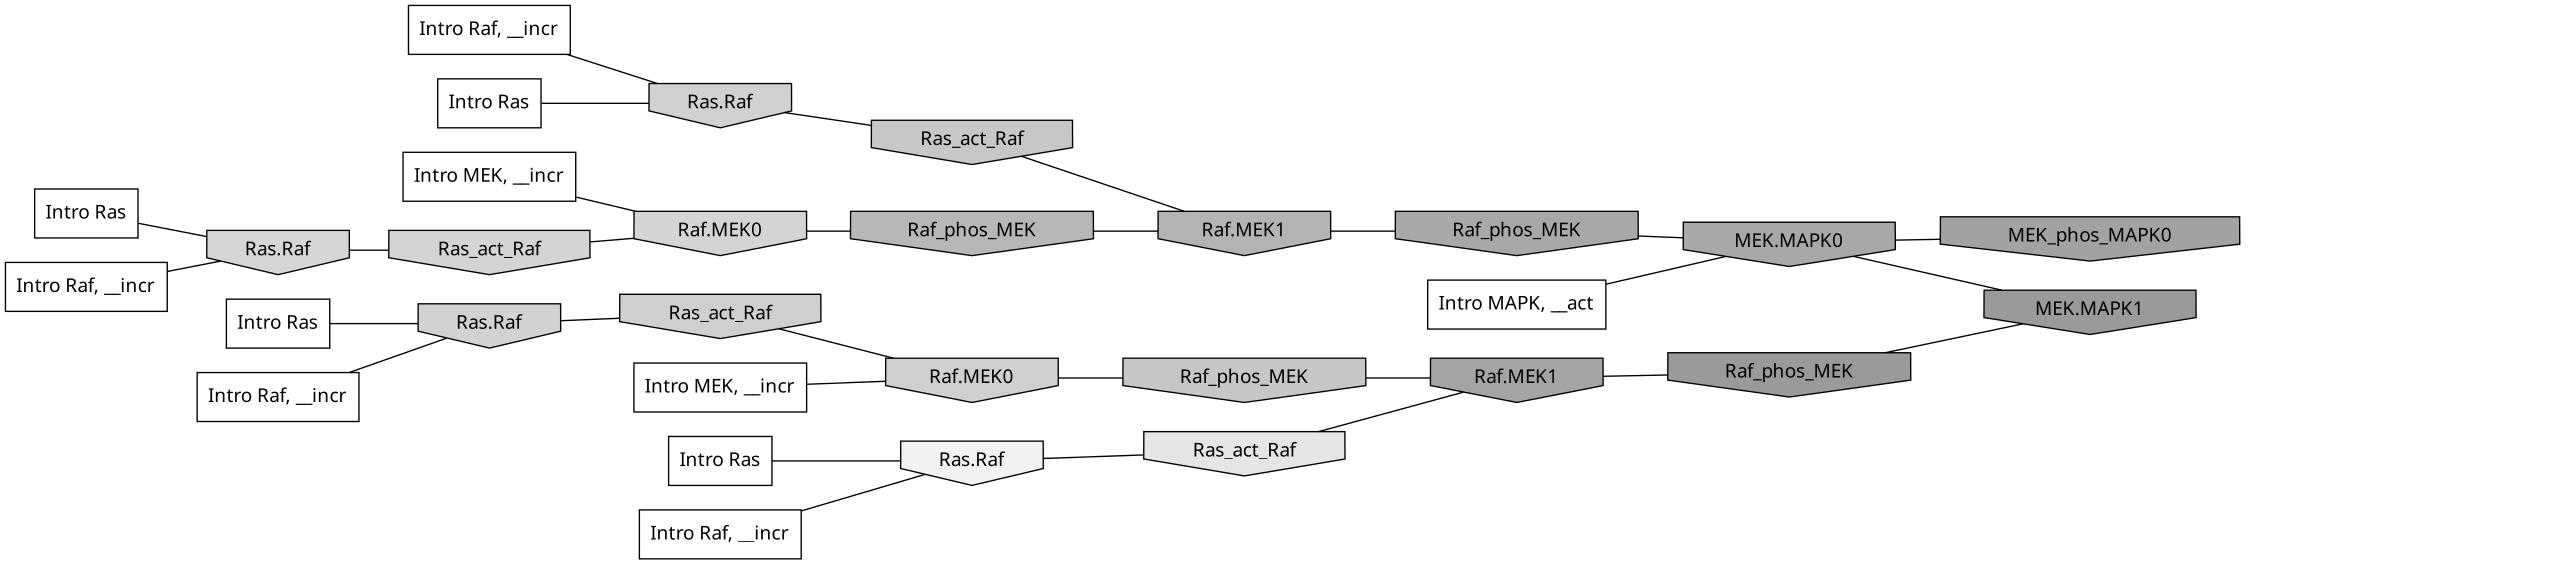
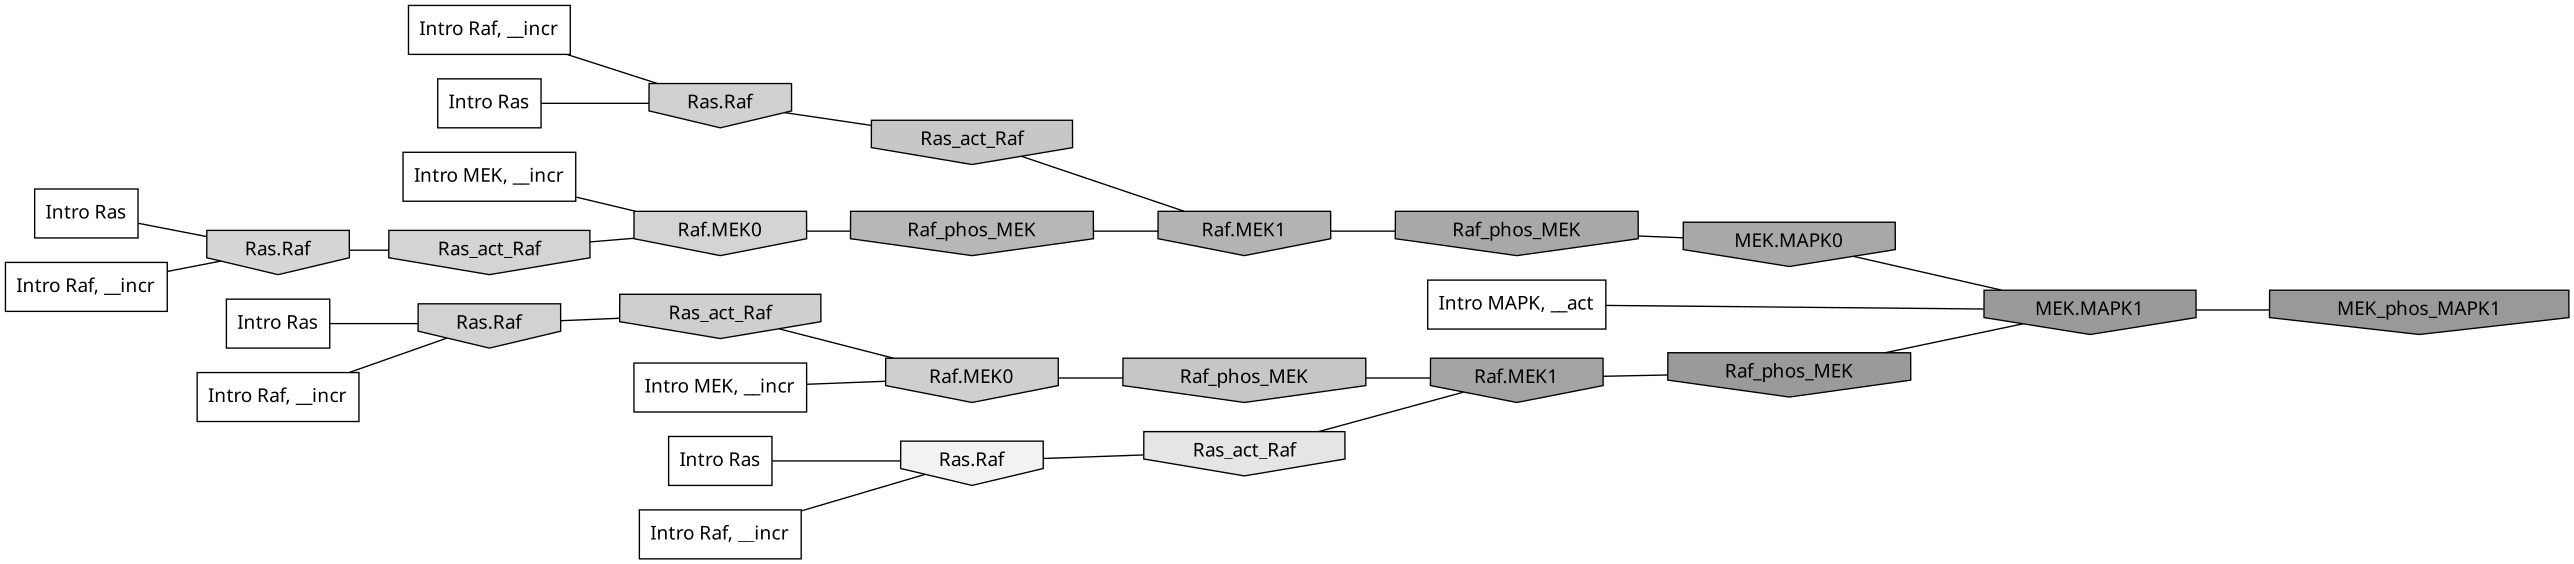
node "MEK_phos_MAPK0": removed
edge "MEK.MAPK0" -- "Intro MAPK, __act": now "MEK.MAPK1" -- "Intro MAPK, __act"
node "MEK_phos_MAPK1": added
